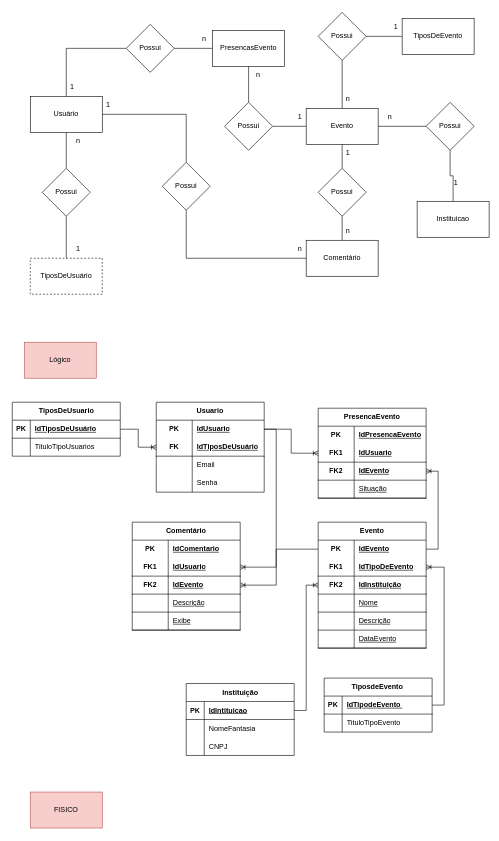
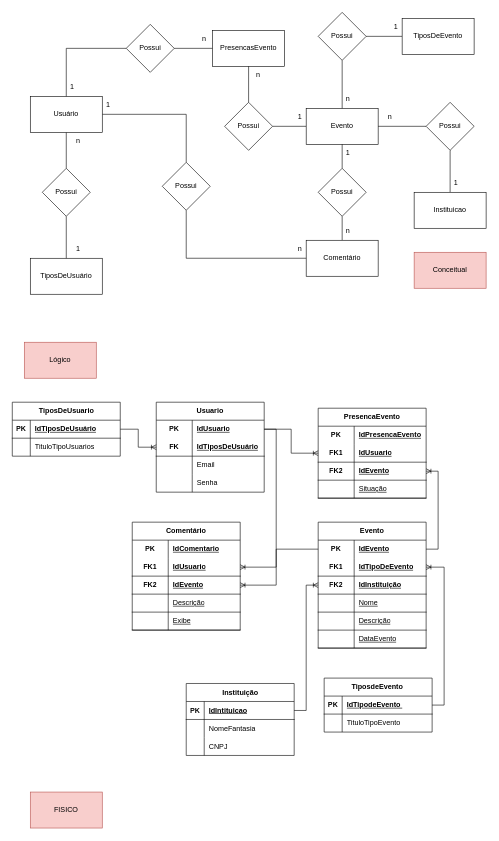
node "Instituicao": moved (453, 219) -> (450, 210)
node "Conceitual": added
node "TiposDeUsuário": style dashed -> solid
